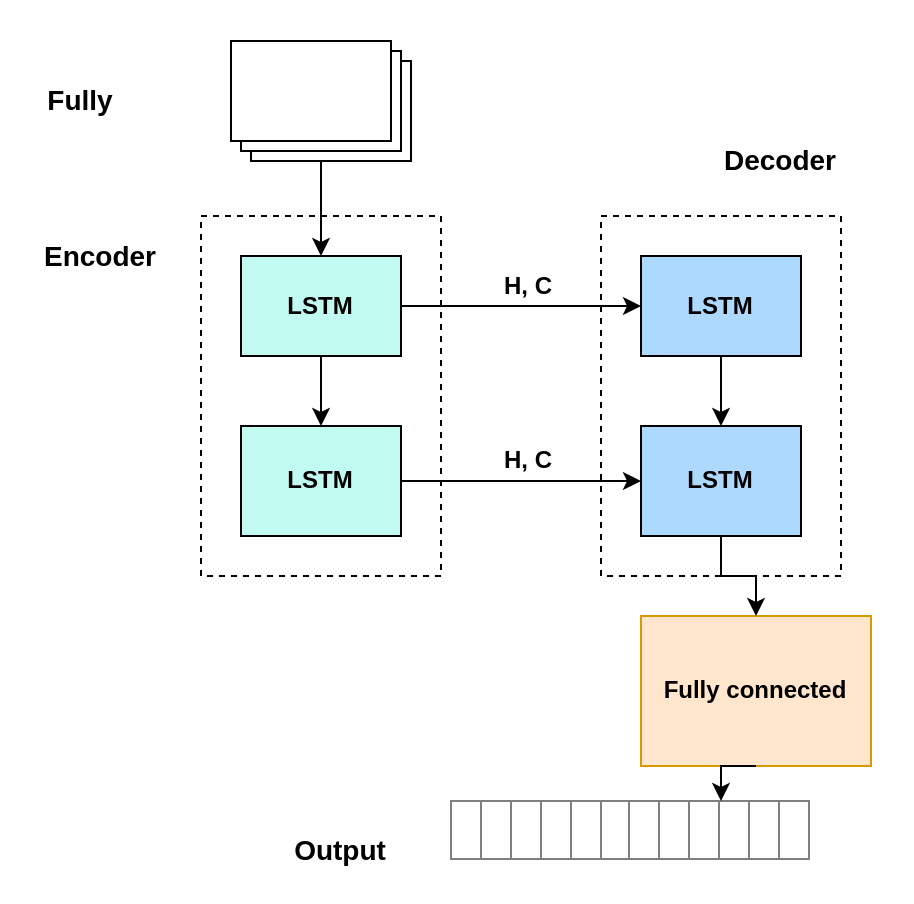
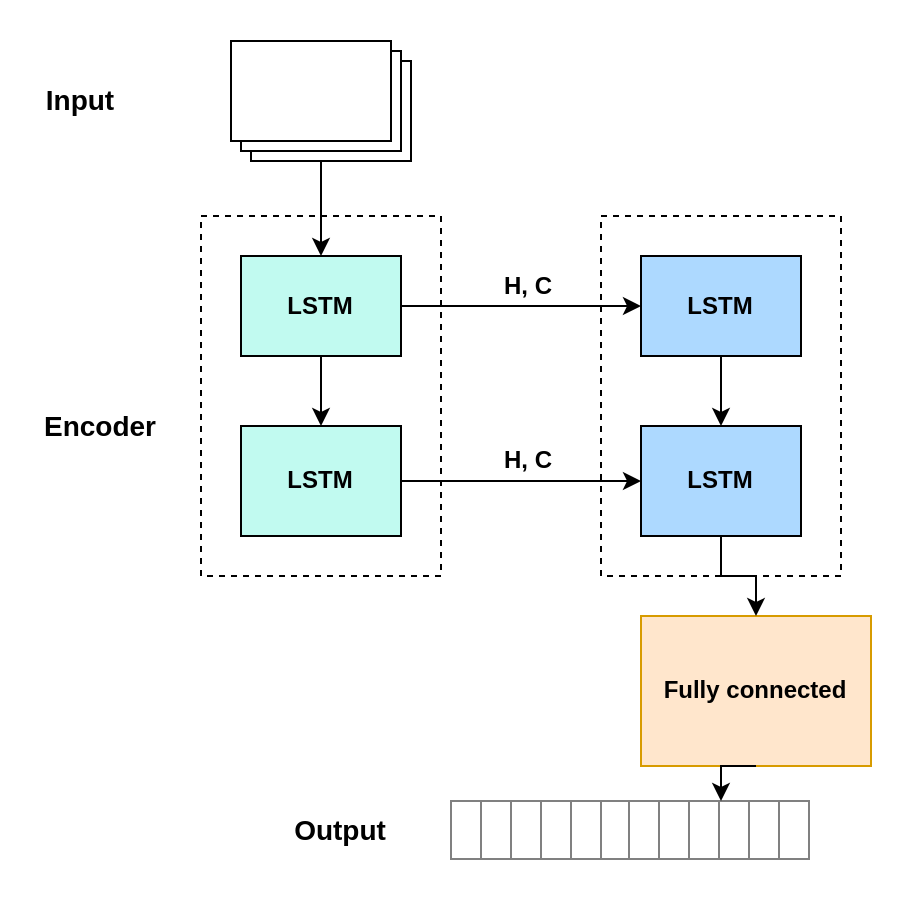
node "Fully": label "Fully" -> "Input"
node "Decoder": removed
node "Encoder": moved (101, 256) -> (101, 426)
node "Output": moved (341, 851) -> (341, 831)
